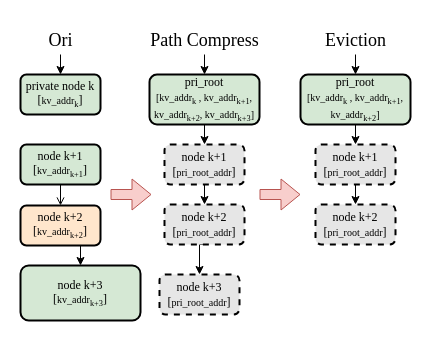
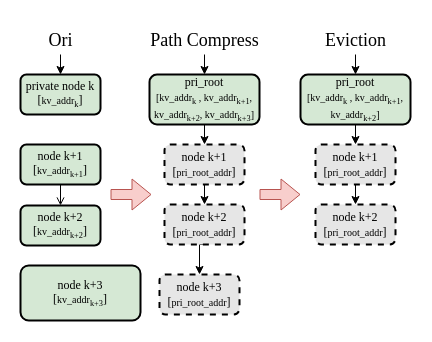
node "node k+2 [kv_addrk+2]": fillcolor #ffe6cc -> #d5e8d4
edge "node k+2 [kv_addrk+2]" -> "node k+3 [kv_addrk+3]": removed
